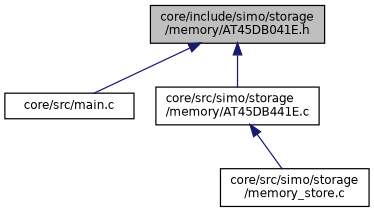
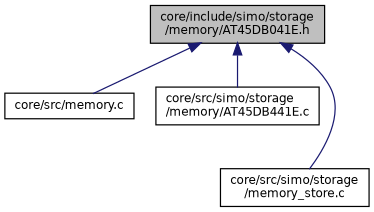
node "core/src/main.c": label "core/src/main.c" -> "core/src/memory.c"
edge "core/src/simo/storage /memory_store.c" -> "core/src/simo/storage /memory/AT45DB441E.c": now "core/src/simo/storage /memory_store.c" -> "core/include/simo/storage /memory/AT45DB041E.h"
